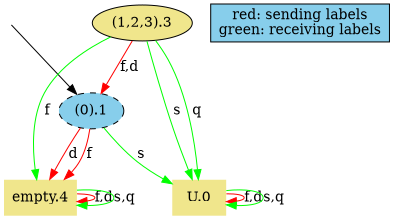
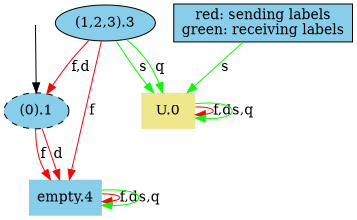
node "(1,2,3).3": fillcolor khaki -> skyblue
edge "(1,2,3).3" -> "empty.4": color green -> red
edge "(0).1" -> "U.0": now "red: sending labels green: receiving labels" -> "U.0"
node "empty.4": fillcolor khaki -> skyblue
